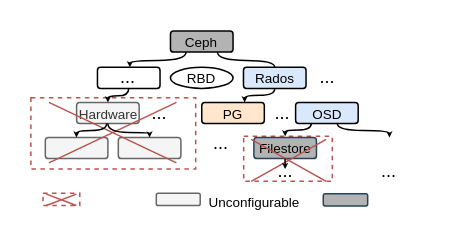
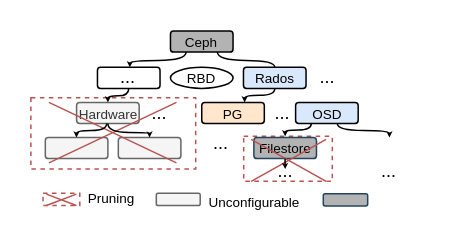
node "Pruning": added
